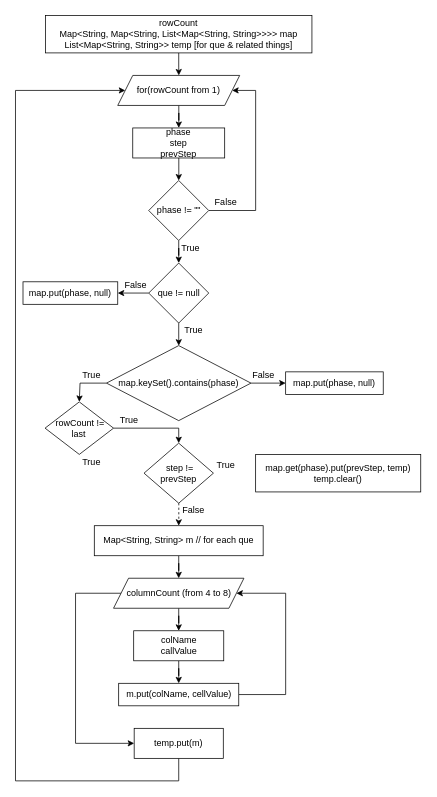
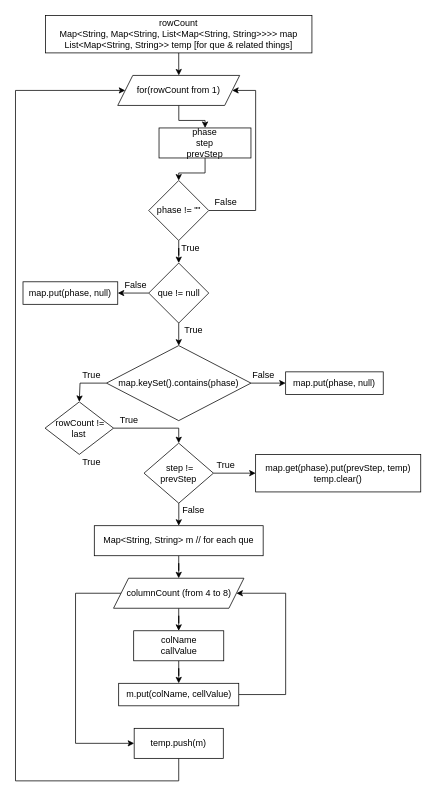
node "phase step prevStep": moved (179, 143) -> (205, 143)
edge "step != prevStep" -> "map.get(phase).put(prevStep, temp) temp.clear()": added
edge "step != prevStep" -> "Map<String, String> m // for each que": style dashed -> solid
node "temp.put(m)": label "temp.put(m)" -> "temp.push(m)"
